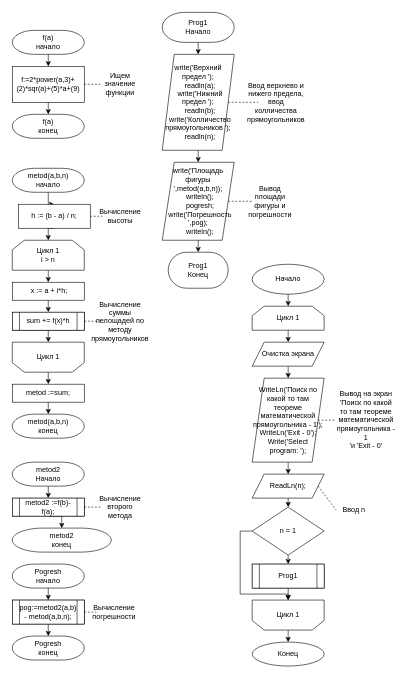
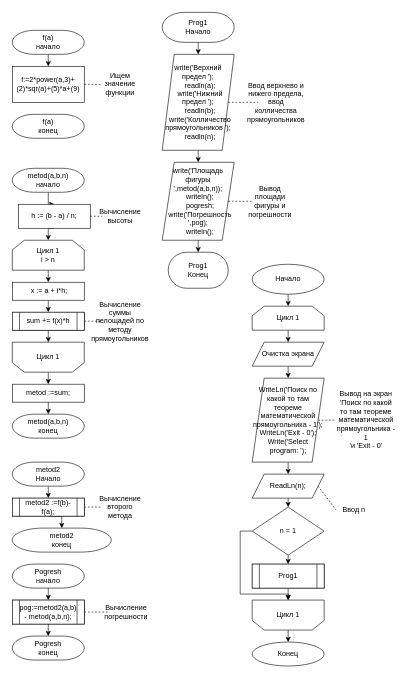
edge "f:=2*power(a,3)+(2)*sqr(a)+(5)*a+(9)" -> "f(a) конец": removed
node "Вычисление погрешности": moved (114, 612) -> (126, 612)
